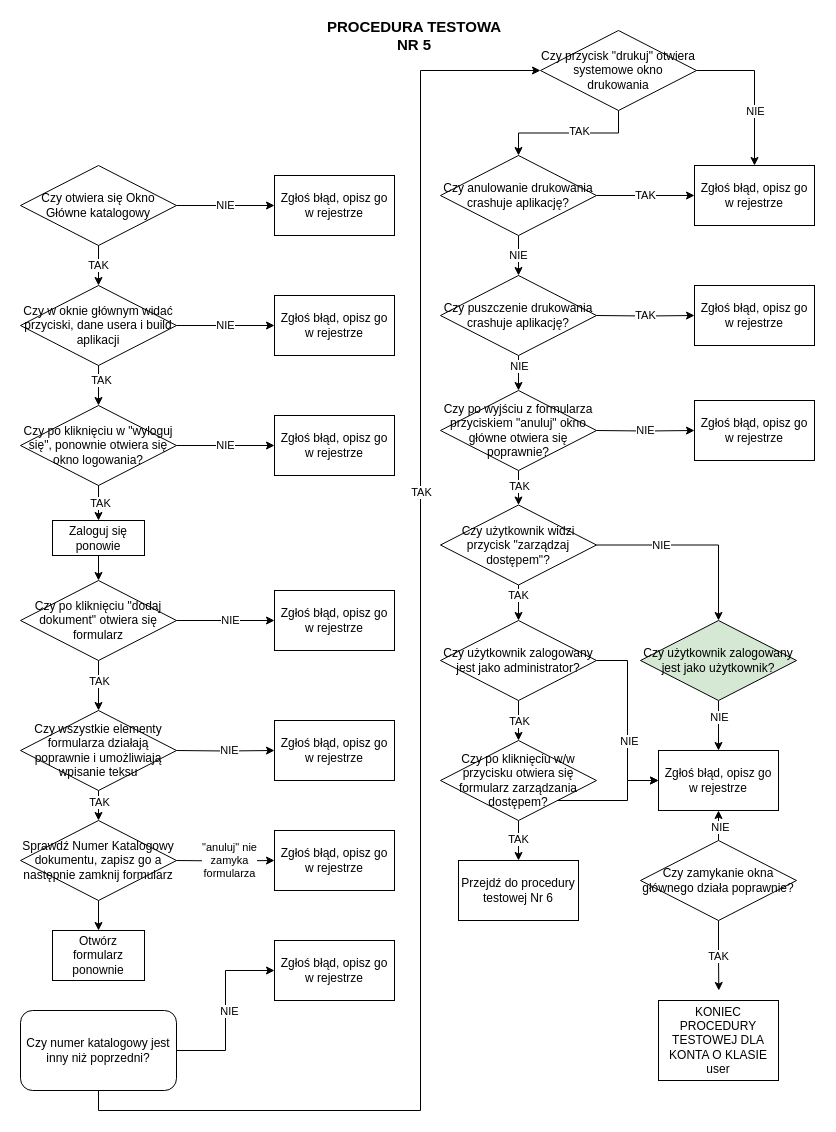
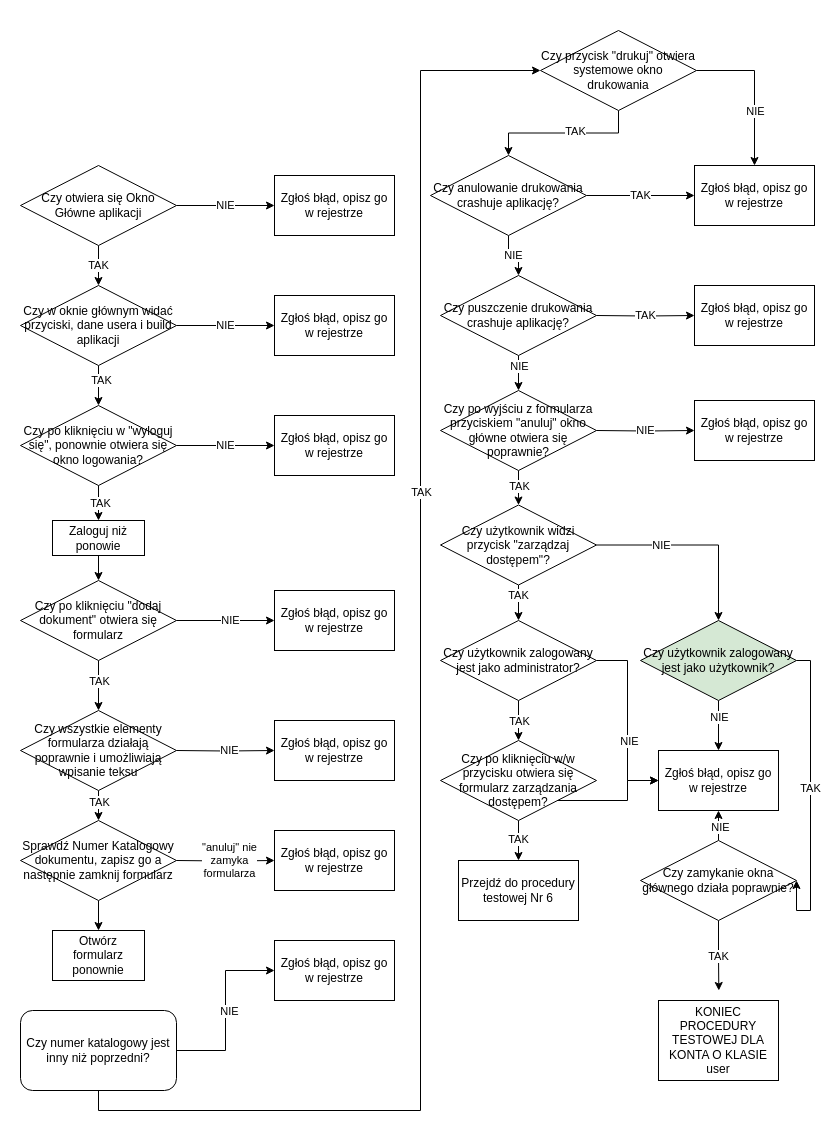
node "PROCEDURA TESTOWA NR 5": removed
node "Czy anulowanie drukowania crashuje aplikację?": moved (519, 196) -> (509, 196)
node "Czy otwiera się Okno Główne katalogowy": label "Czy otwiera się Okno Główne katalogowy" -> "Czy otwiera się Okno Główne aplikacji"
node "Zaloguj się ponowie": label "Zaloguj się ponowie" -> "Zaloguj niż ponowie"
edge "Czy użytkownik zalogowany jest jako użytkownik?" -> "Czy zamykanie okna głównego działa poprawnie?": added, label "TAK"
